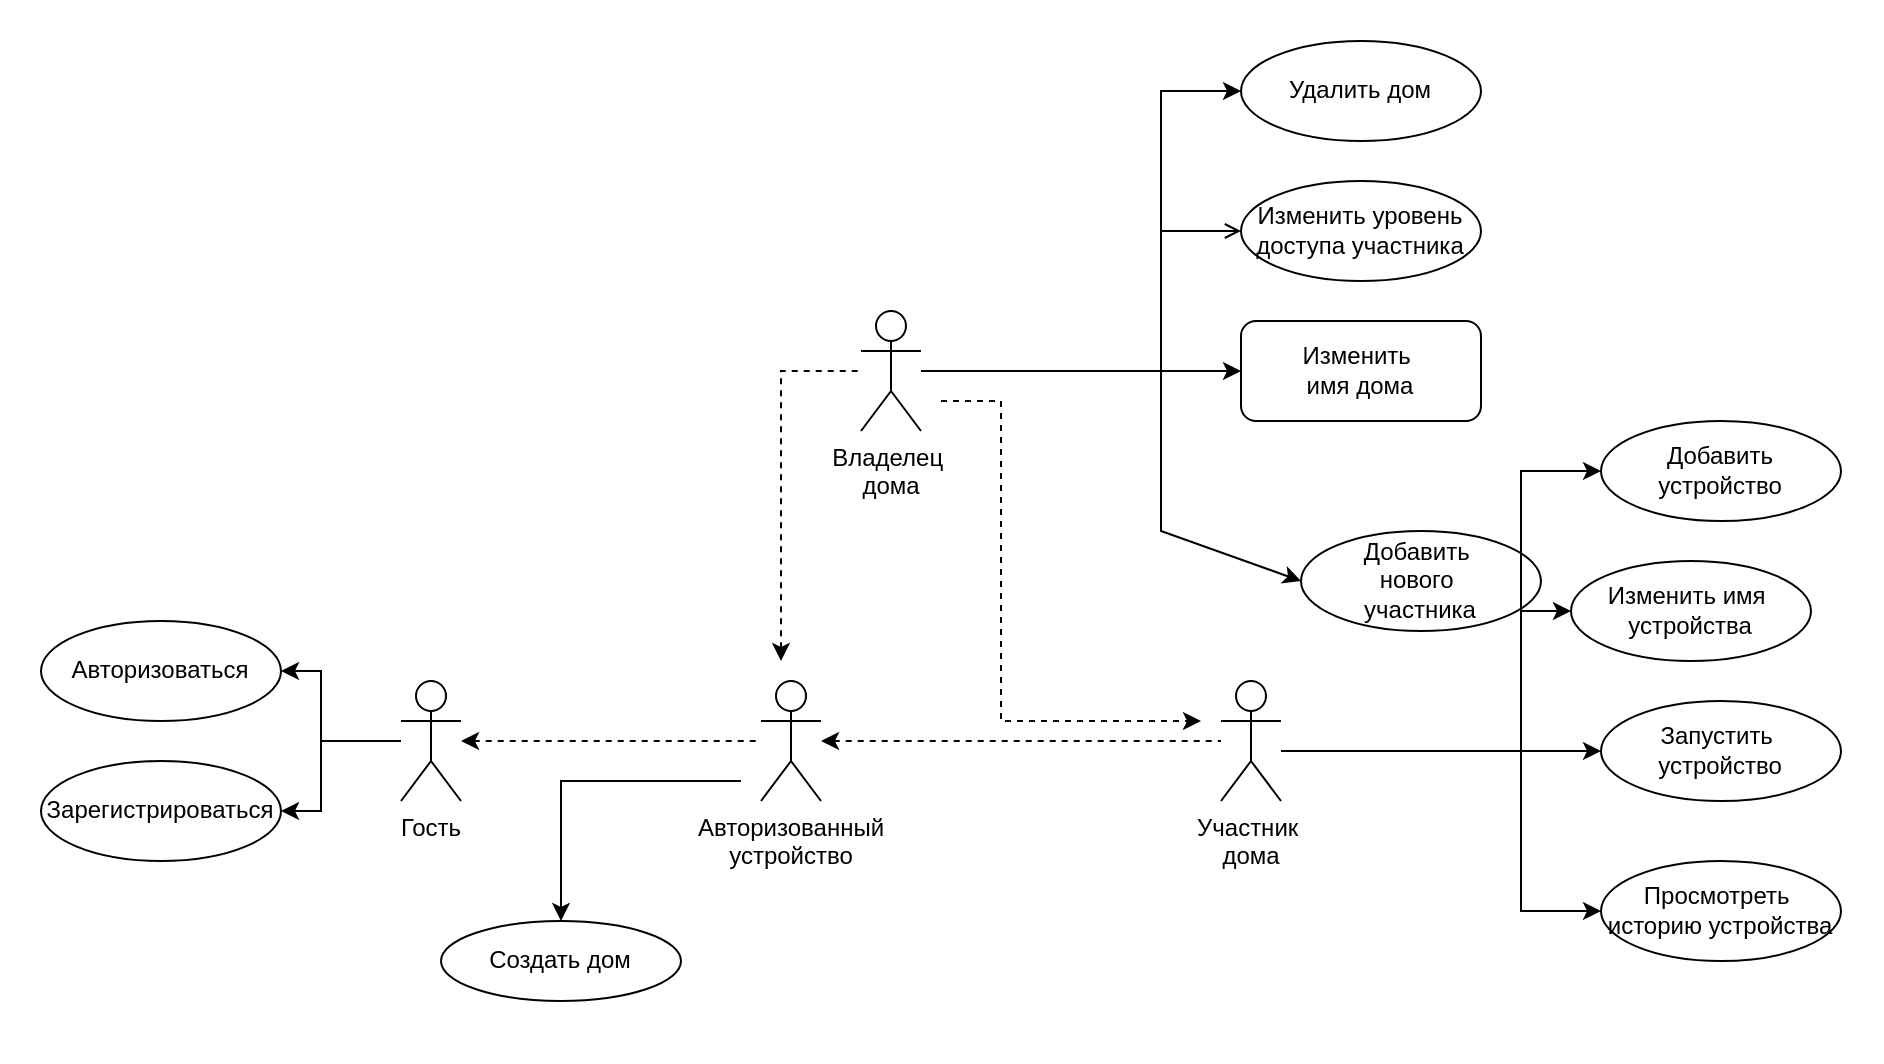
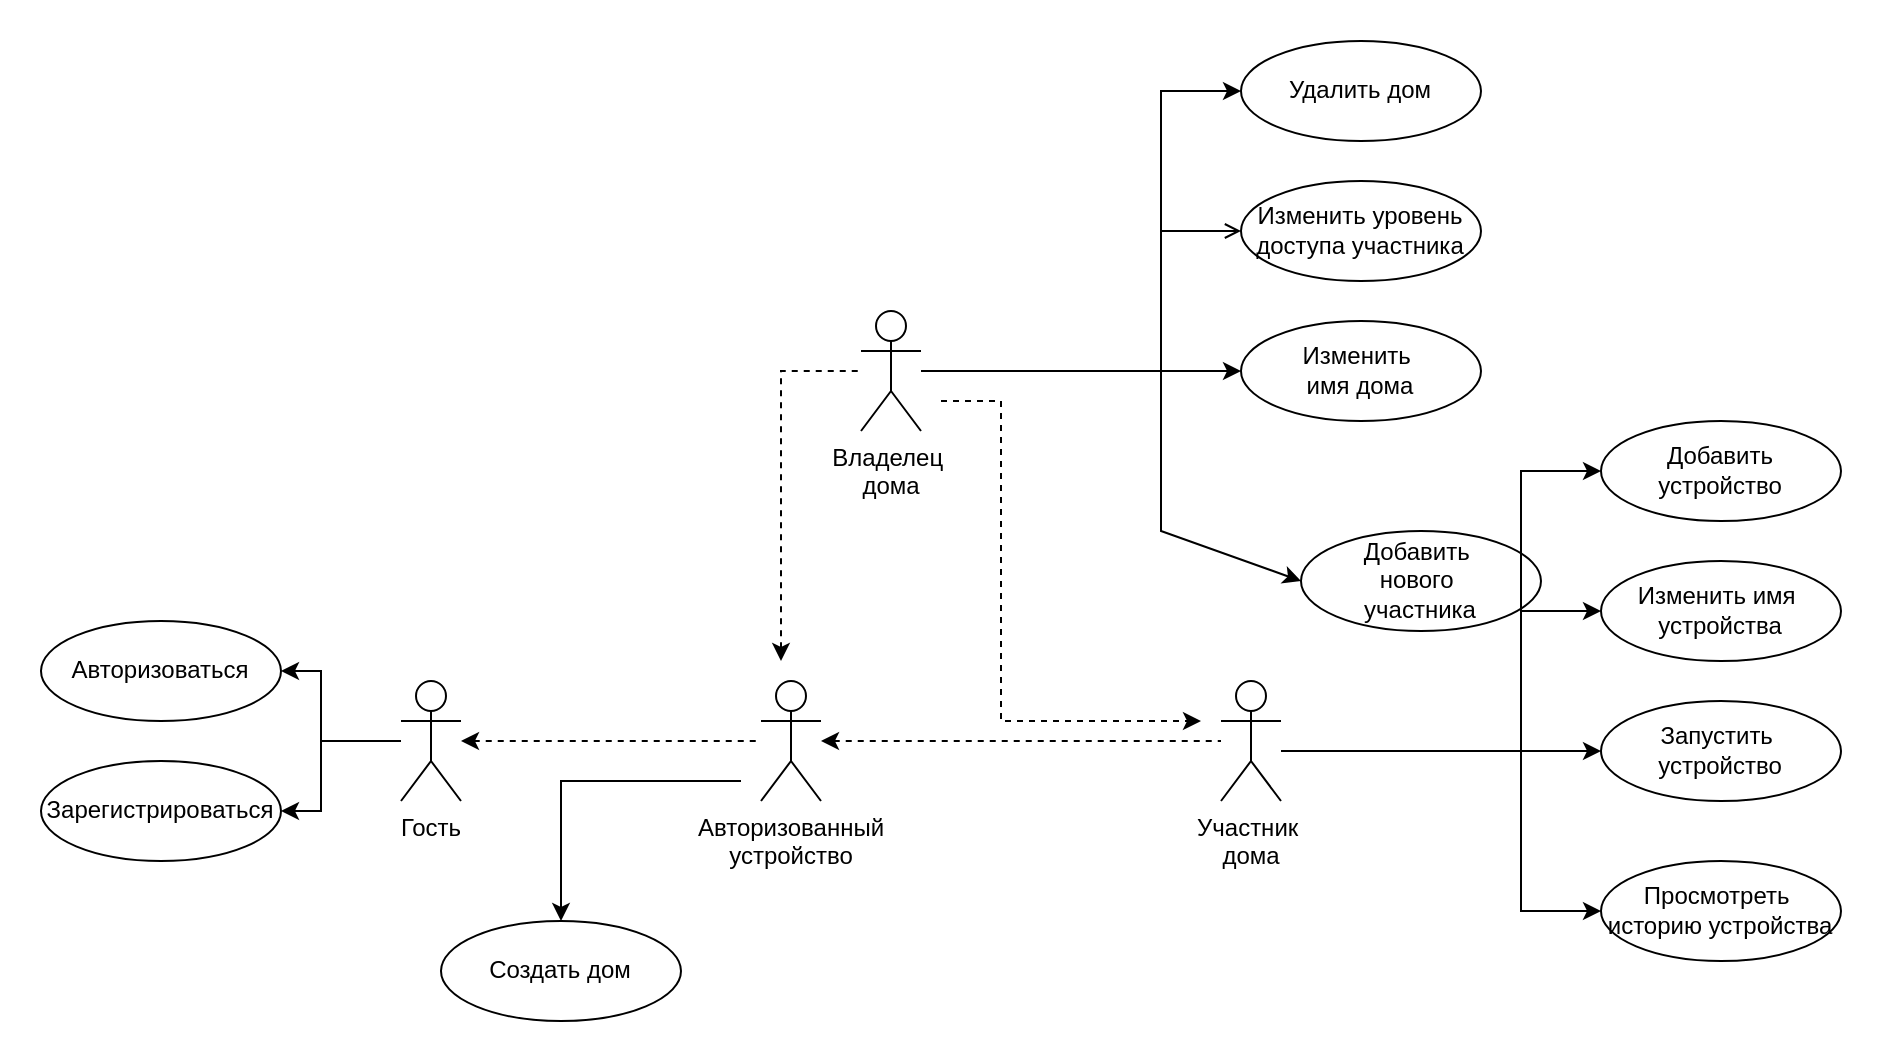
node "Изменить имя дома": shape rounded rectangle -> ellipse
node "Изменить имя устройства": moved (1691, 611) -> (1721, 611)
node "Создать дом": size 240x80 -> 240x100
